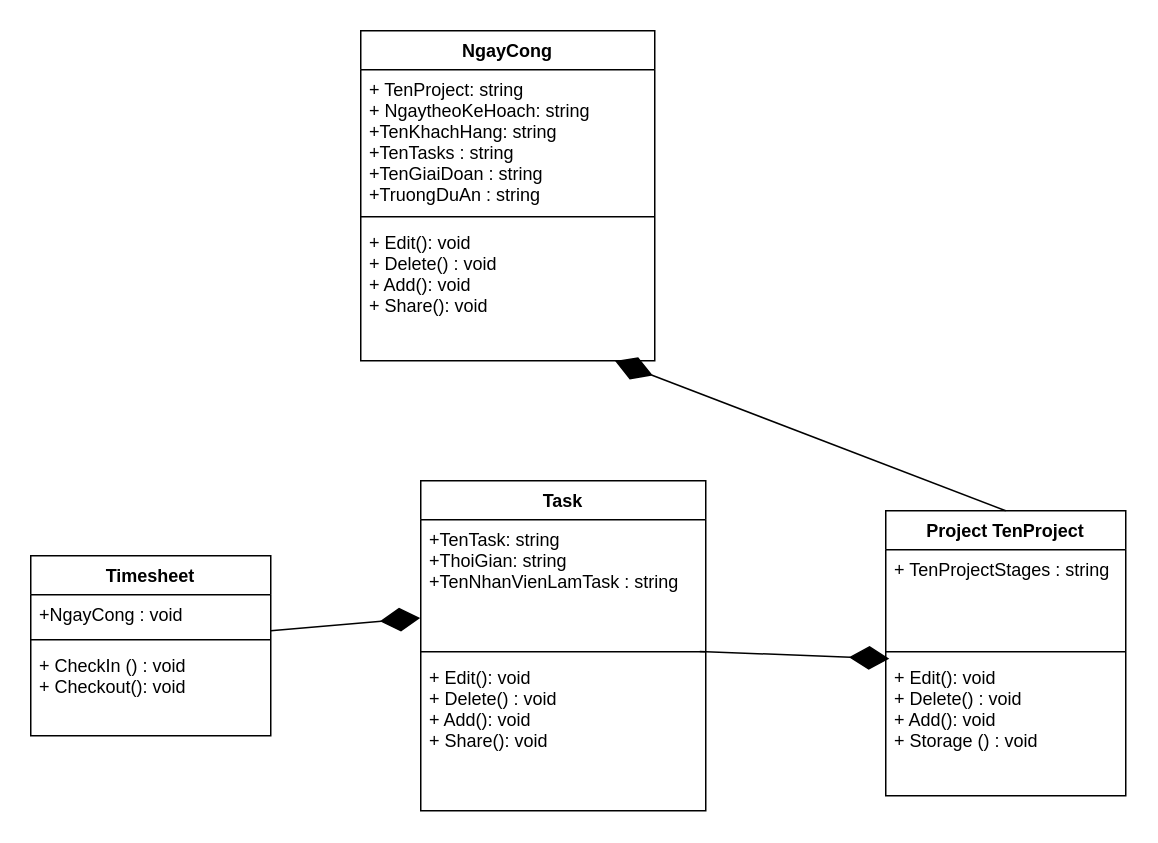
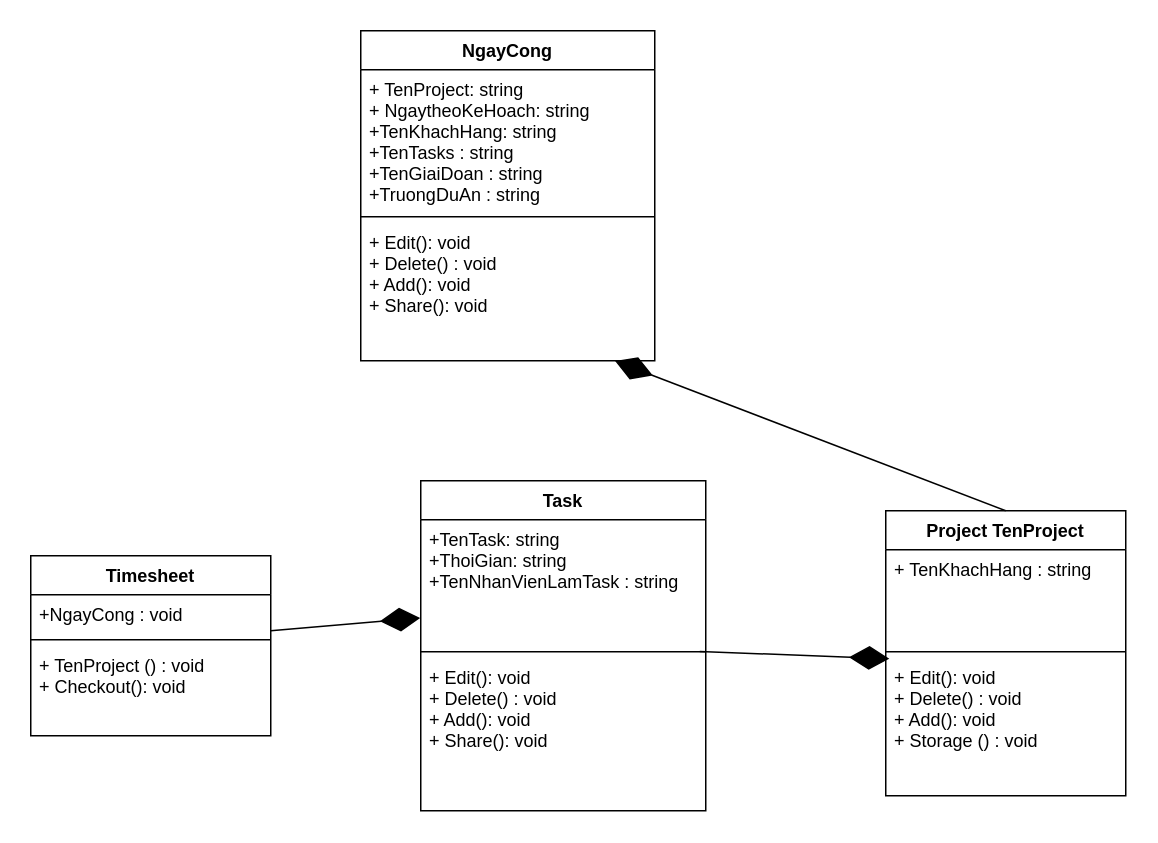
node "+ TenProjectStages : string": label "+ TenProjectStages : string" -> "+ TenKhachHang : string"
node "+ CheckIn () : void + Checkout(): void": label "+ CheckIn () : void + Checkout(): void" -> "+ TenProject () : void + Checkout(): void"
